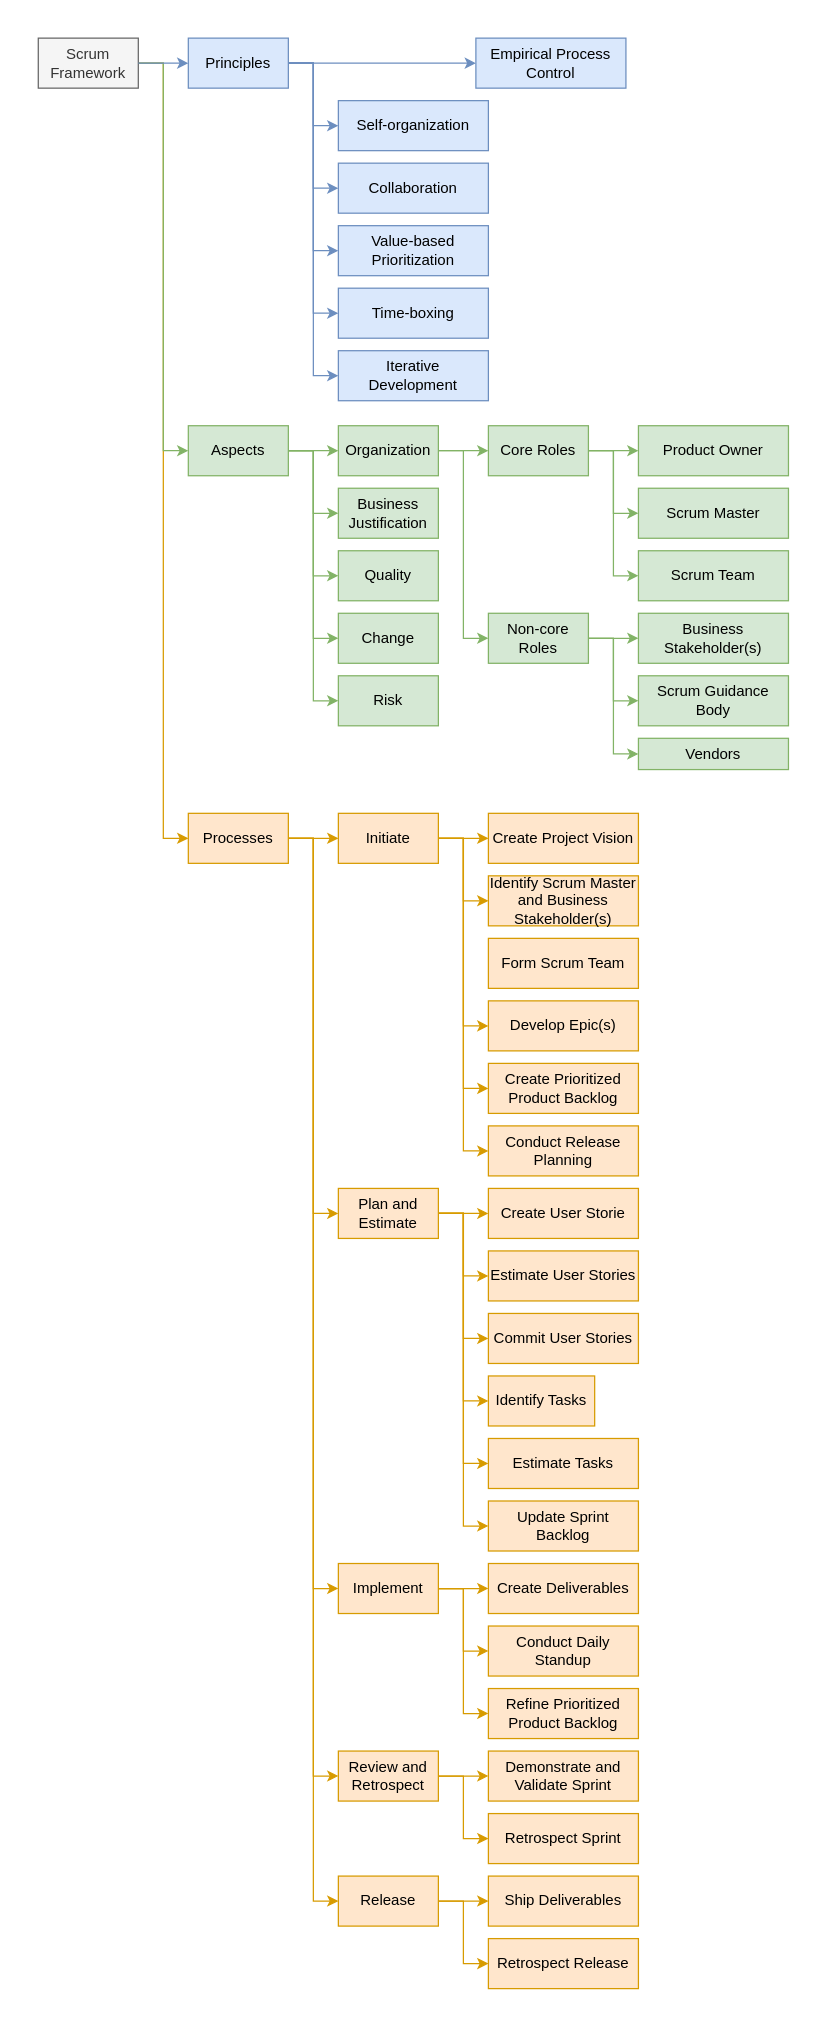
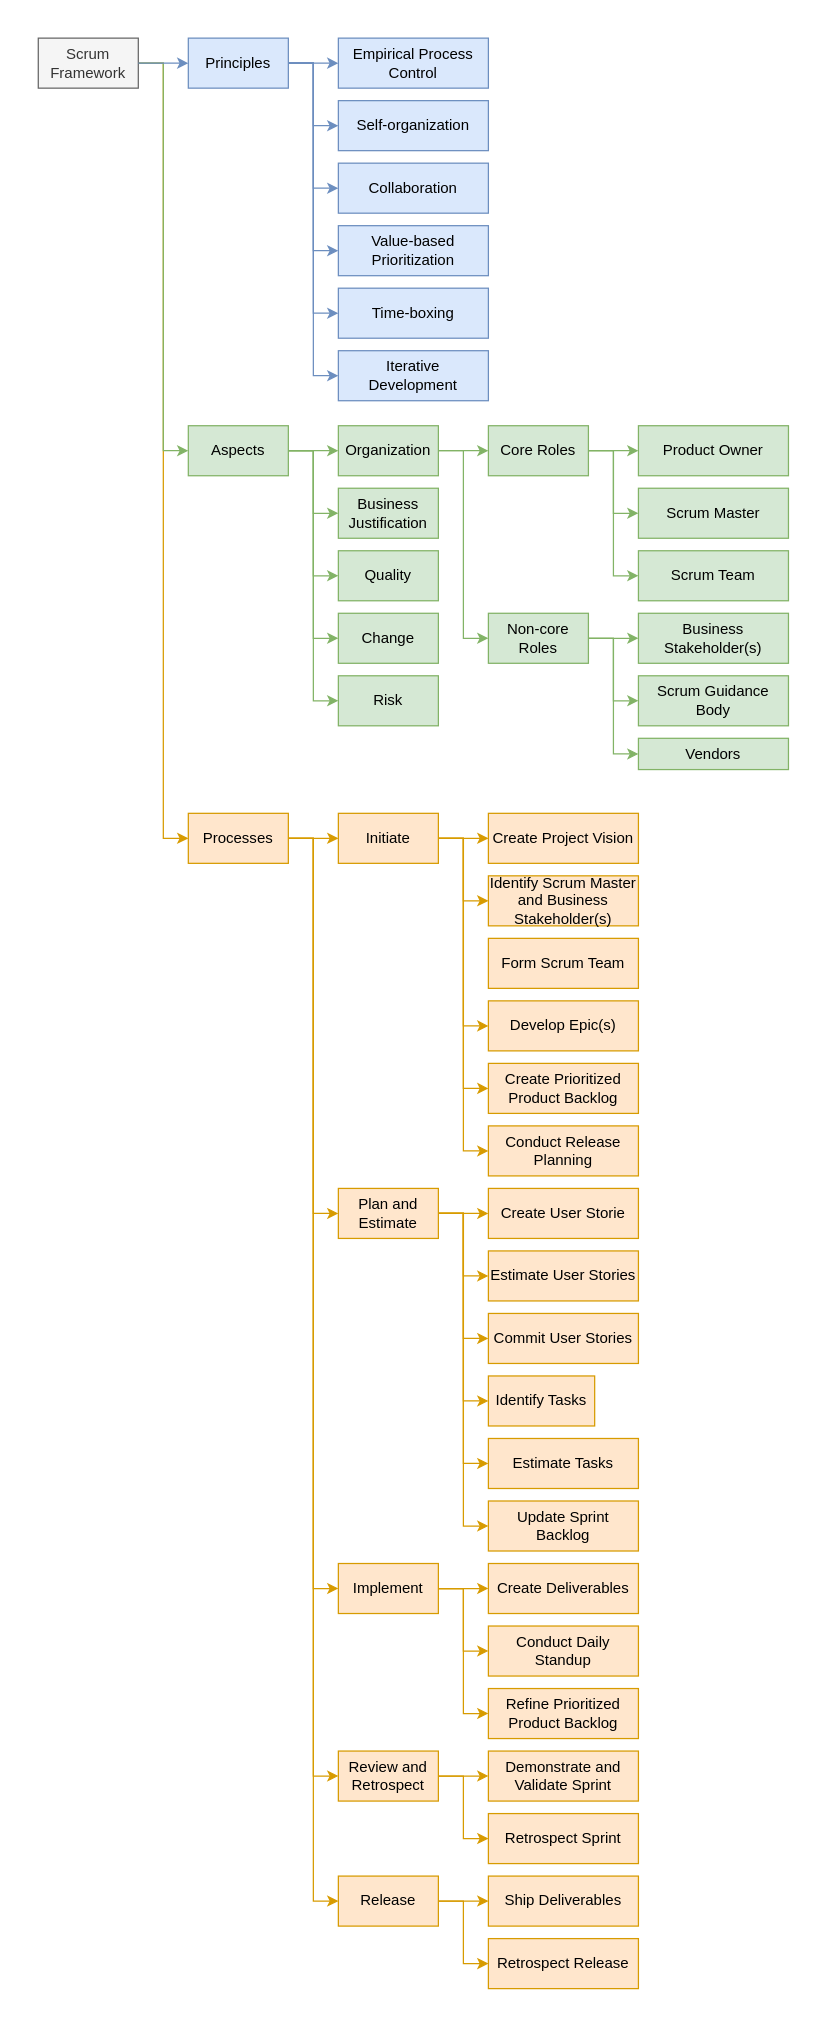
node "Empirical Process Control": moved (551, 63) -> (413, 63)
